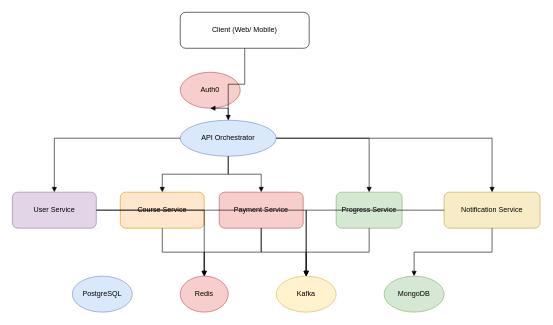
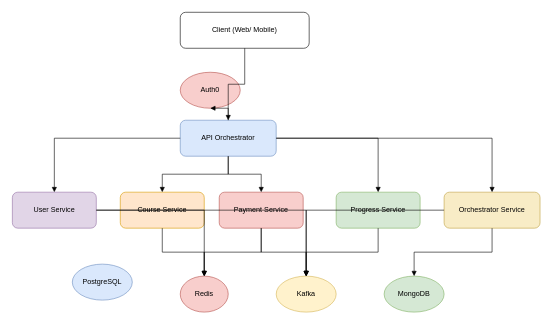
node "API Orchestrator": shape ellipse -> rounded rectangle
node "Progress Service": size 66x36 -> 84x36
node "Notification Service": label "Notification Service" -> "Orchestrator Service"
node "PostgreSQL": moved (102, 294) -> (102, 282)
